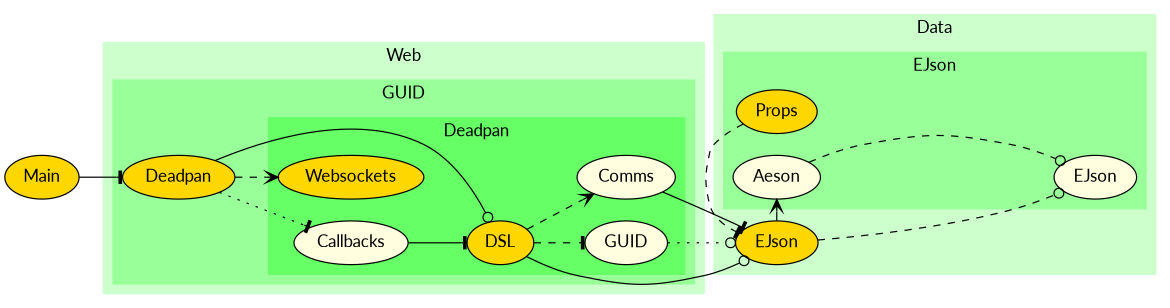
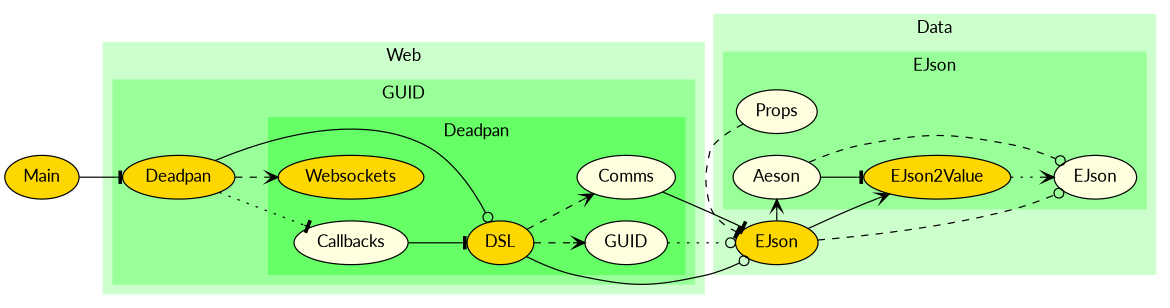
node "Props": fillcolor gold -> lightyellow
node "EJson2Value": added
edge "DSL" -> "GUID": arrowhead tee -> vee
